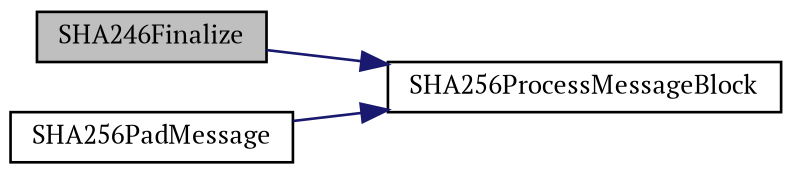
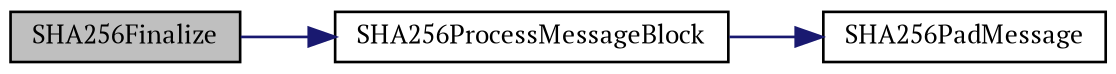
node "SHA246Finalize": label "SHA246Finalize" -> "SHA256Finalize"
edge "SHA256PadMessage" -> "SHA256ProcessMessageBlock": reversed
